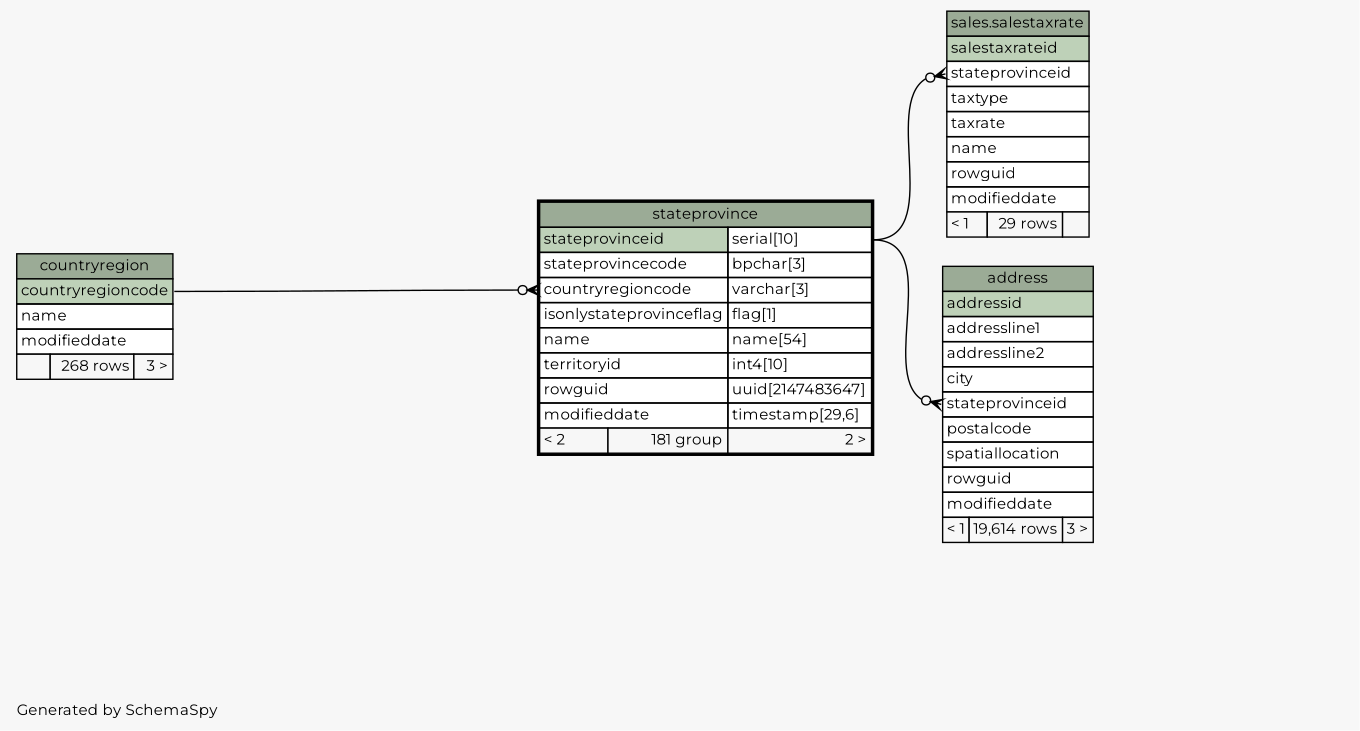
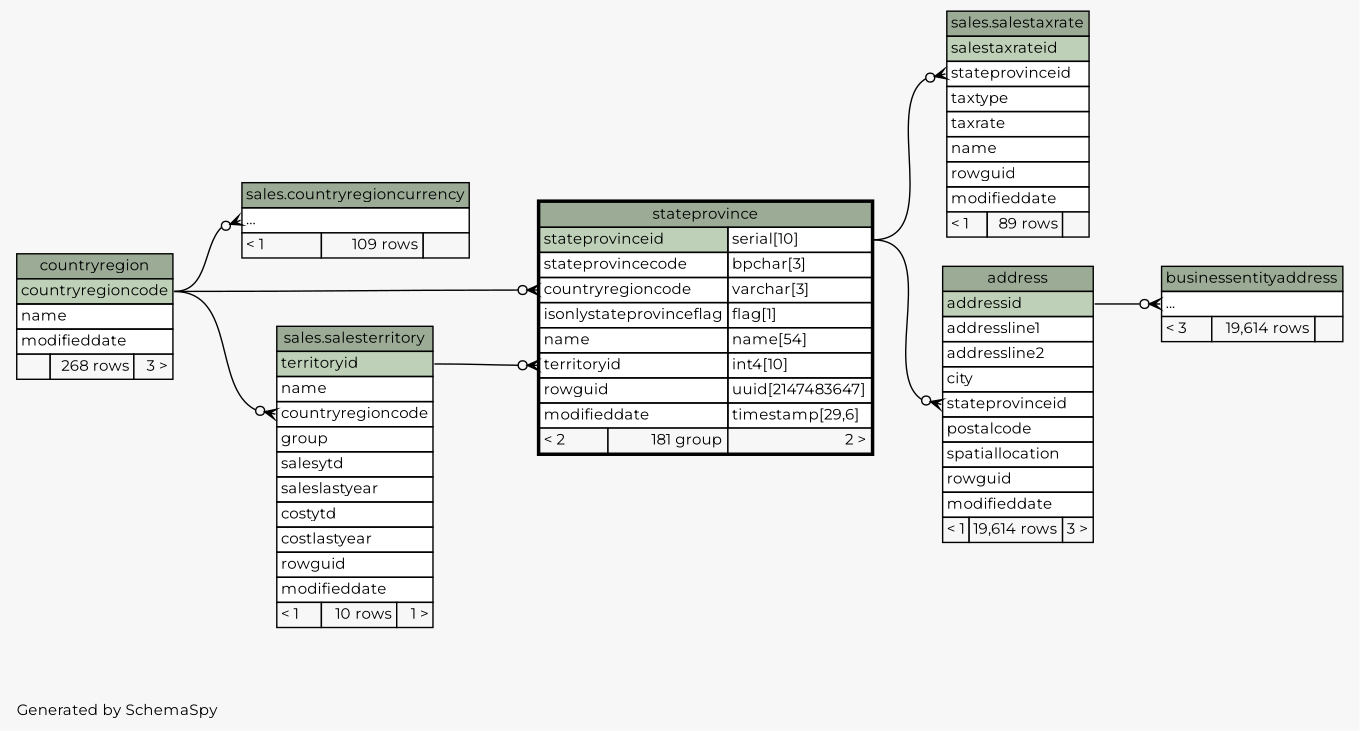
node "sales.countryregioncurrency": added
node "sales.salestaxrate": text "29 rows" -> "89 rows"
node "businessentityaddress": added
node "sales.salesterritory": added
